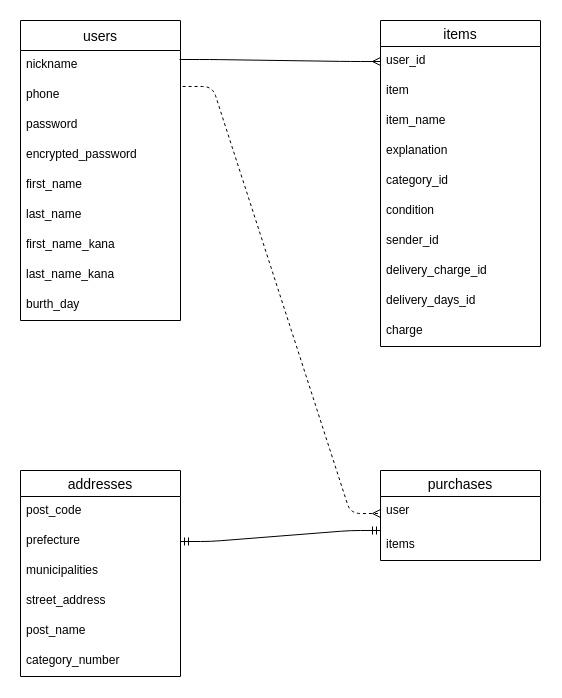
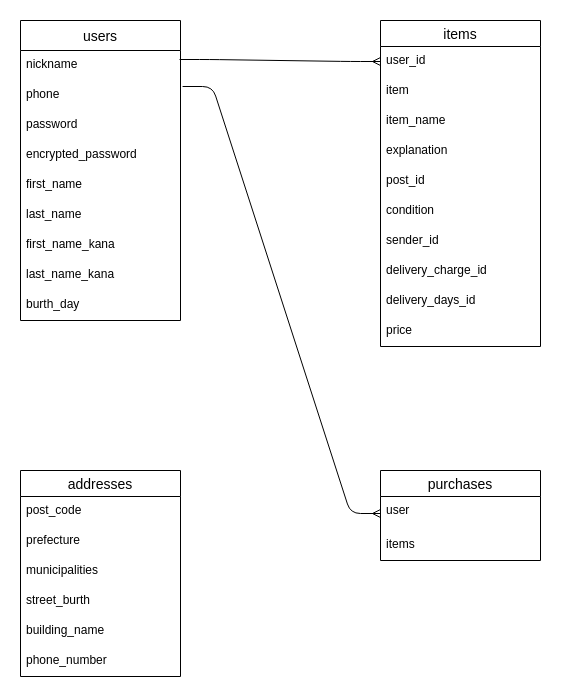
node "category_id": label "category_id" -> "post_id"
edge "phone" -> "user": style dashed -> solid
node "charge": label "charge" -> "price"
edge "user" -- "prefecture": removed
node "street_address": label "street_address" -> "street_burth"
node "post_name": label "post_name" -> "building_name"
node "category_number": label "category_number" -> "phone_number"
